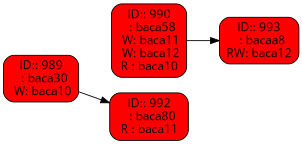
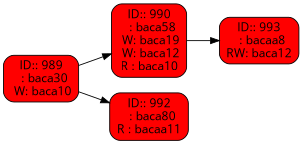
node "ID:: 990": text "W: baca11" -> "W: baca19"
edge "ID:: 989" -> "ID:: 990": added
node "ID:: 992": text "R : baca11" -> "R : bacaa11"
